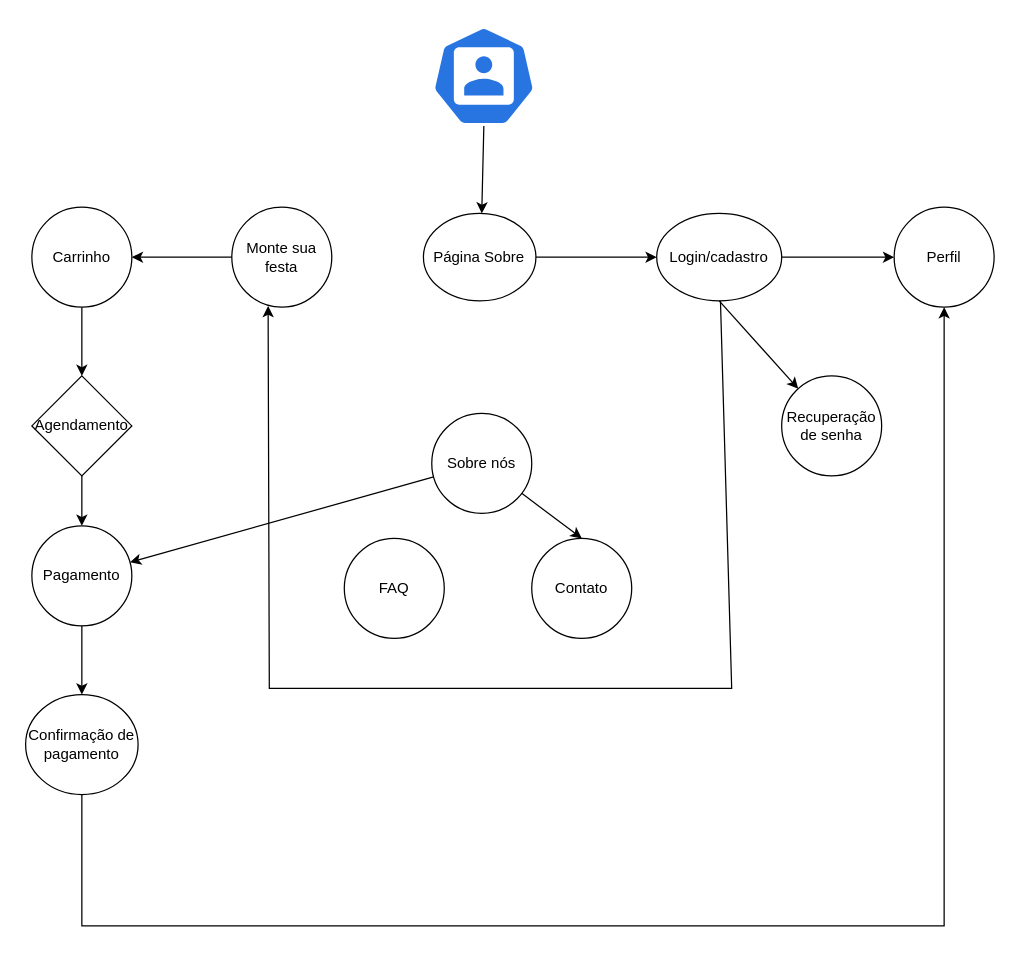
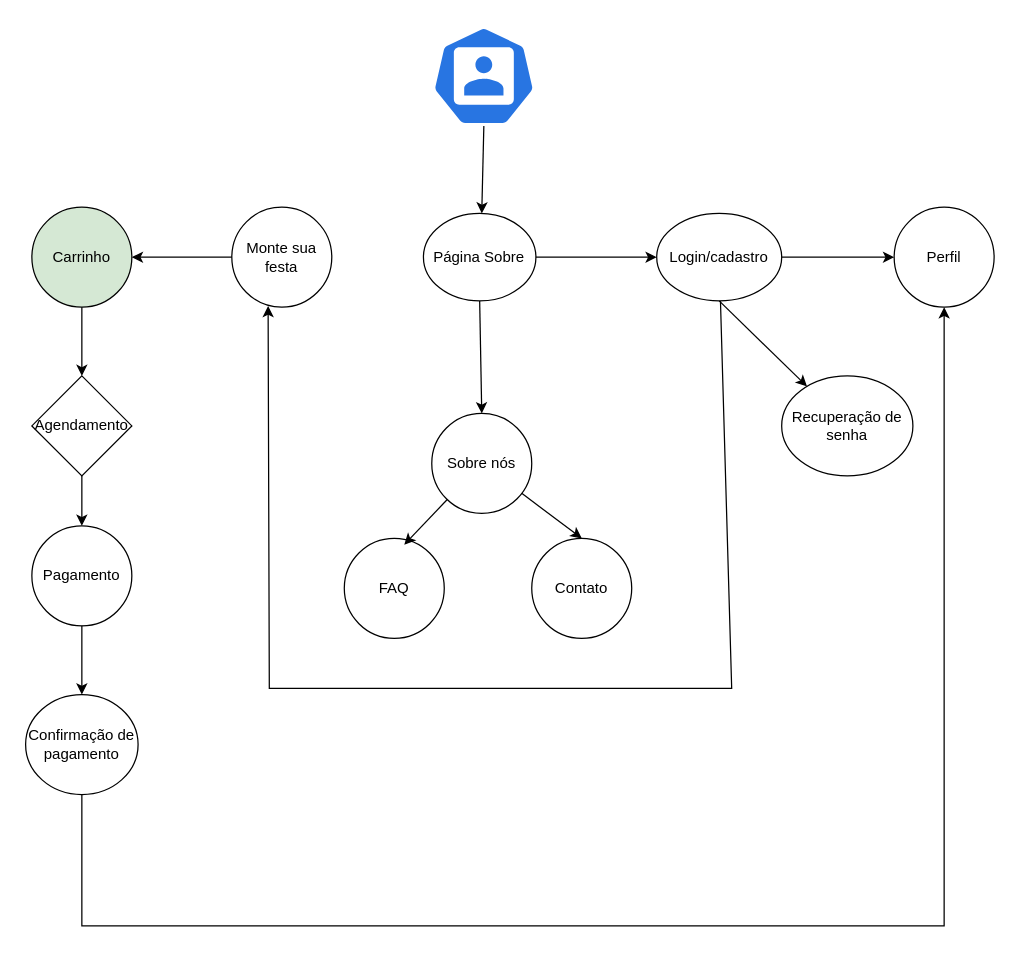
node "Carrinho": fillcolor #ffffff -> #d5e8d4
edge "Página Sobre" -> "Sobre nós": added
node "Recuperação de senha": size 100x100 -> 131x100
edge "Sobre nós" -> "Pagamento": now "Sobre nós" -> "FAQ"
